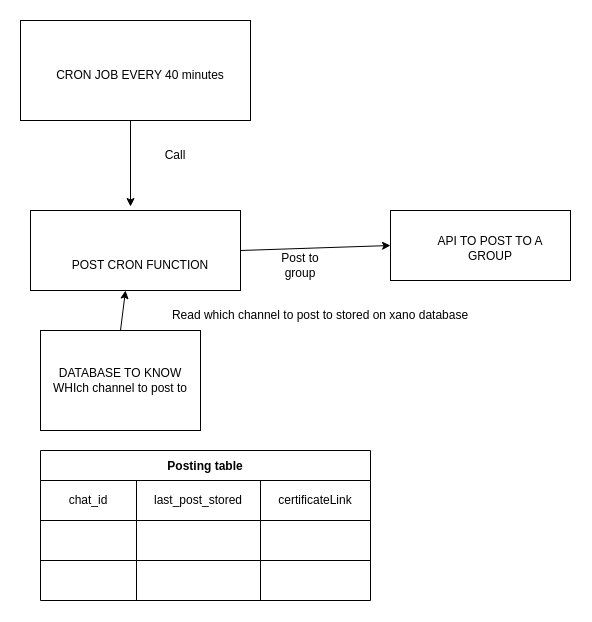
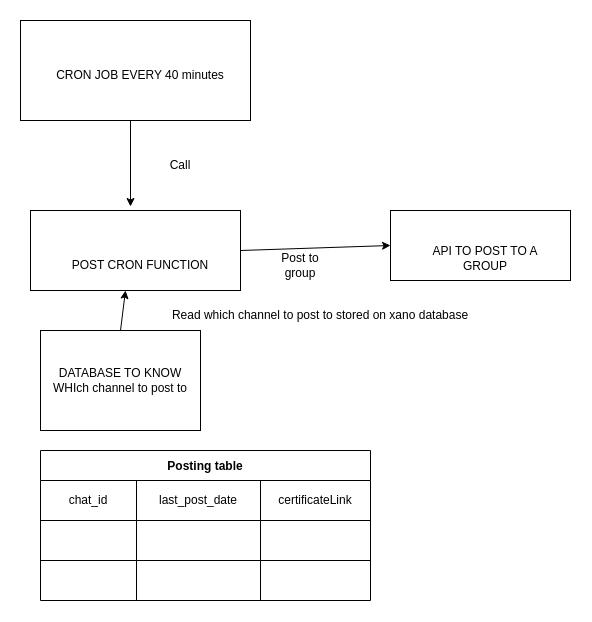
node "Call": moved (176, 156) -> (181, 166)
node "API TO POST TO A GROUP": moved (491, 248) -> (486, 258)
node "last_post_stored": label "last_post_stored" -> "last_post_date"
